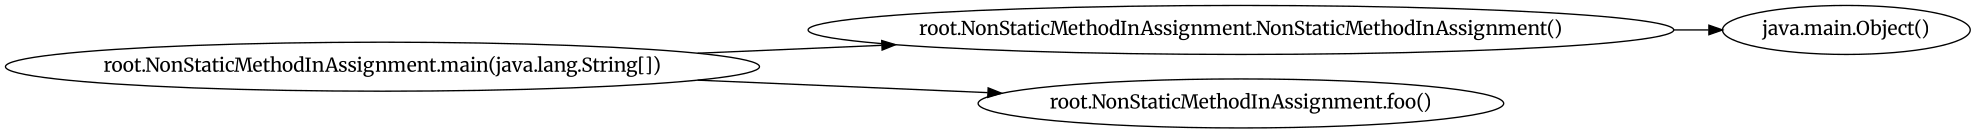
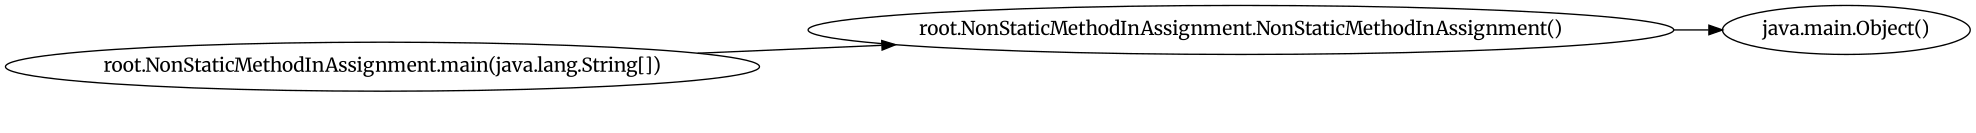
node "root.NonStaticMethodInAssignment.foo()": removed
